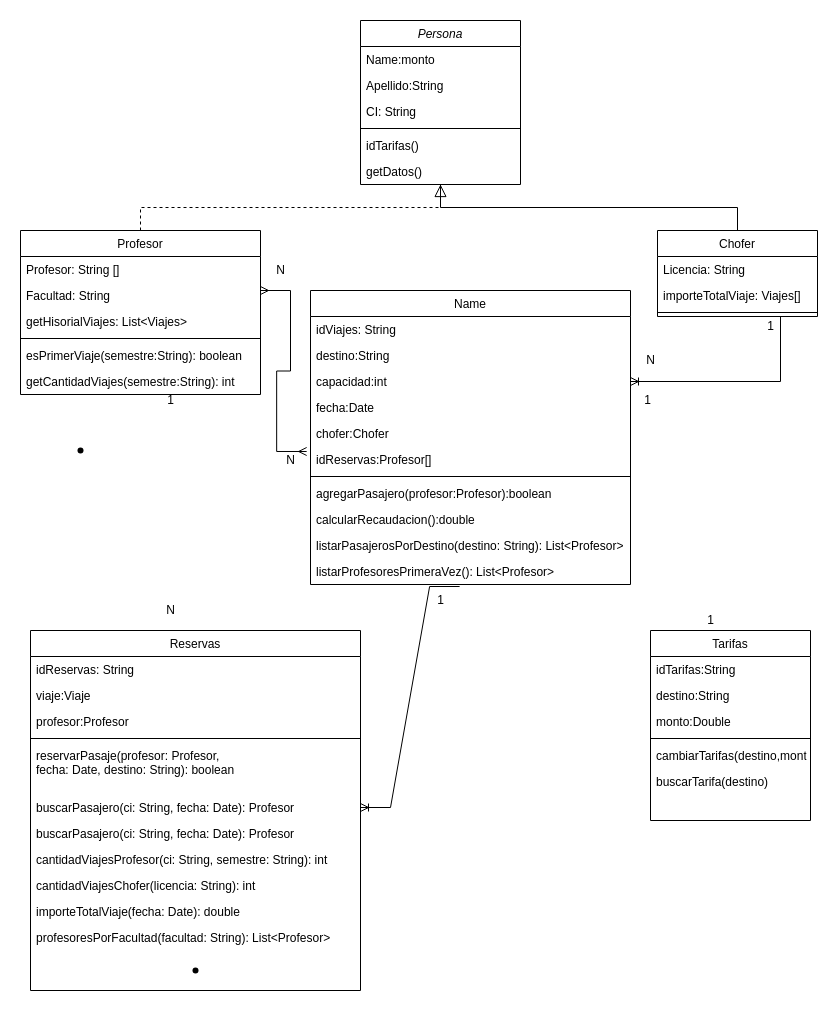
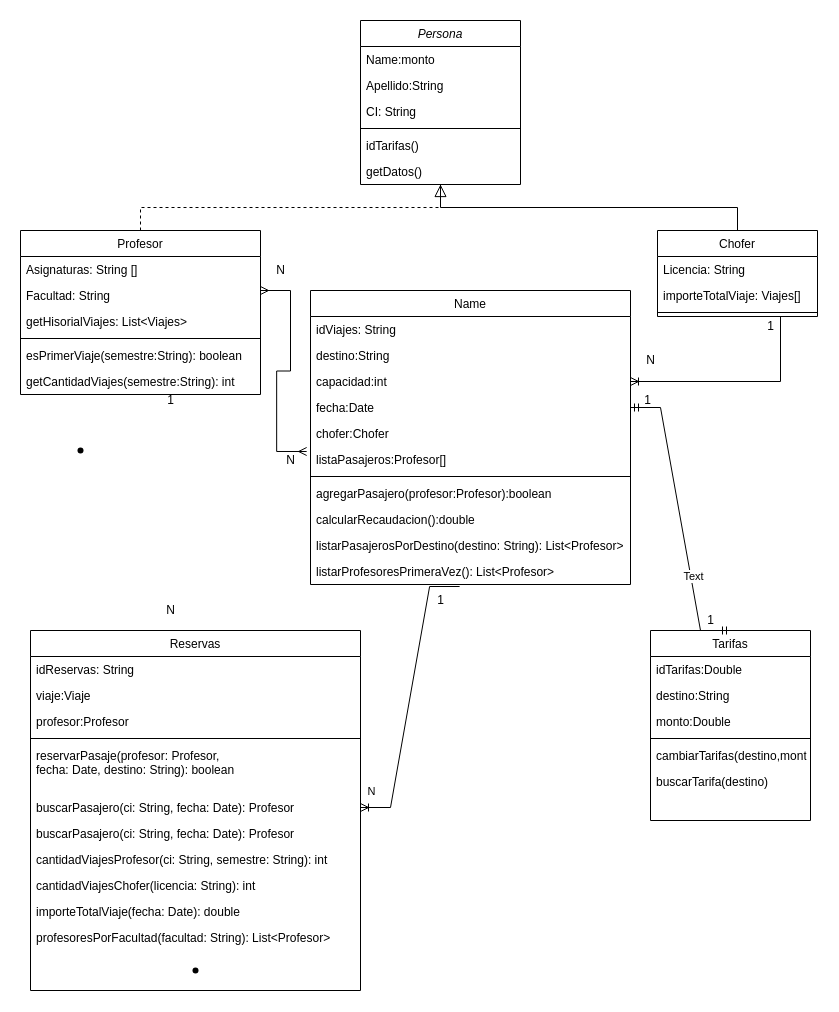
node "Profesor: String []": label "Profesor: String []" -> "Asignaturas: String []"
node "idReservas:Profesor[]": label "idReservas:Profesor[]" -> "listaPasajeros:Profesor[]"
edge "fecha:Date" -- "Tarifas": added, labels "N", "Text"
node "idTarifas:String": label "idTarifas:String" -> "idTarifas:Double"
